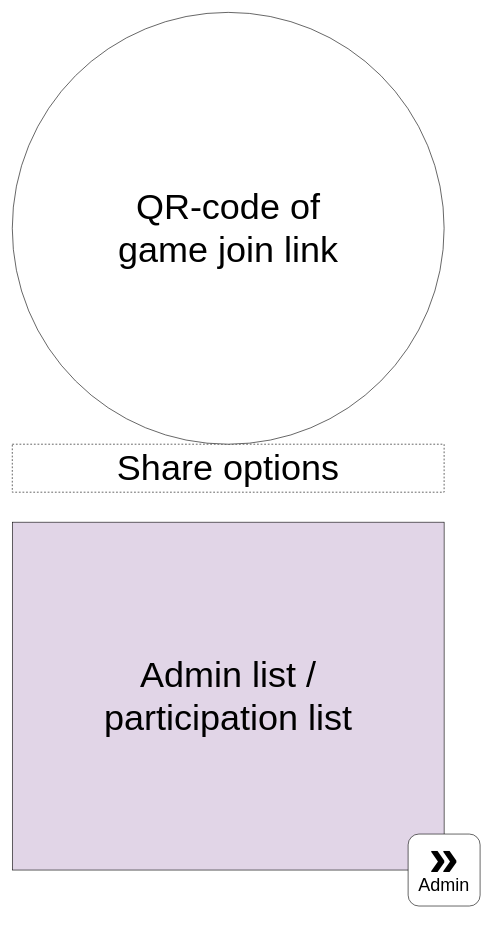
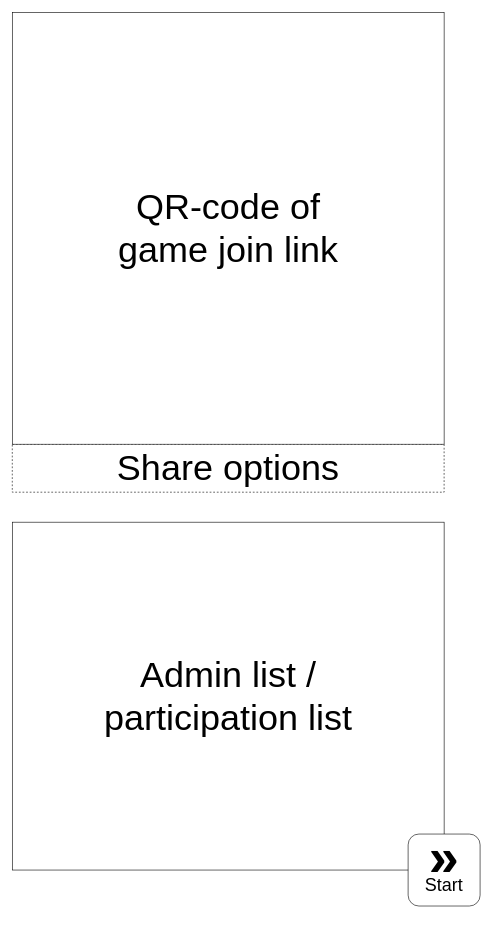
node "QR-code of game join link": shape ellipse -> rectangle
node "Admin list / participation list": fillcolor #e1d5e7 -> #ffffff
node "» Admin": label "» Admin" -> "» Start"
